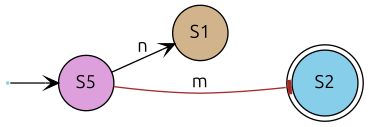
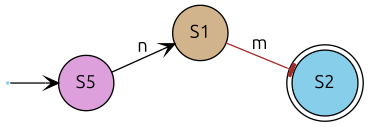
edge "S5" -> "S2": now "S1" -> "S2"
